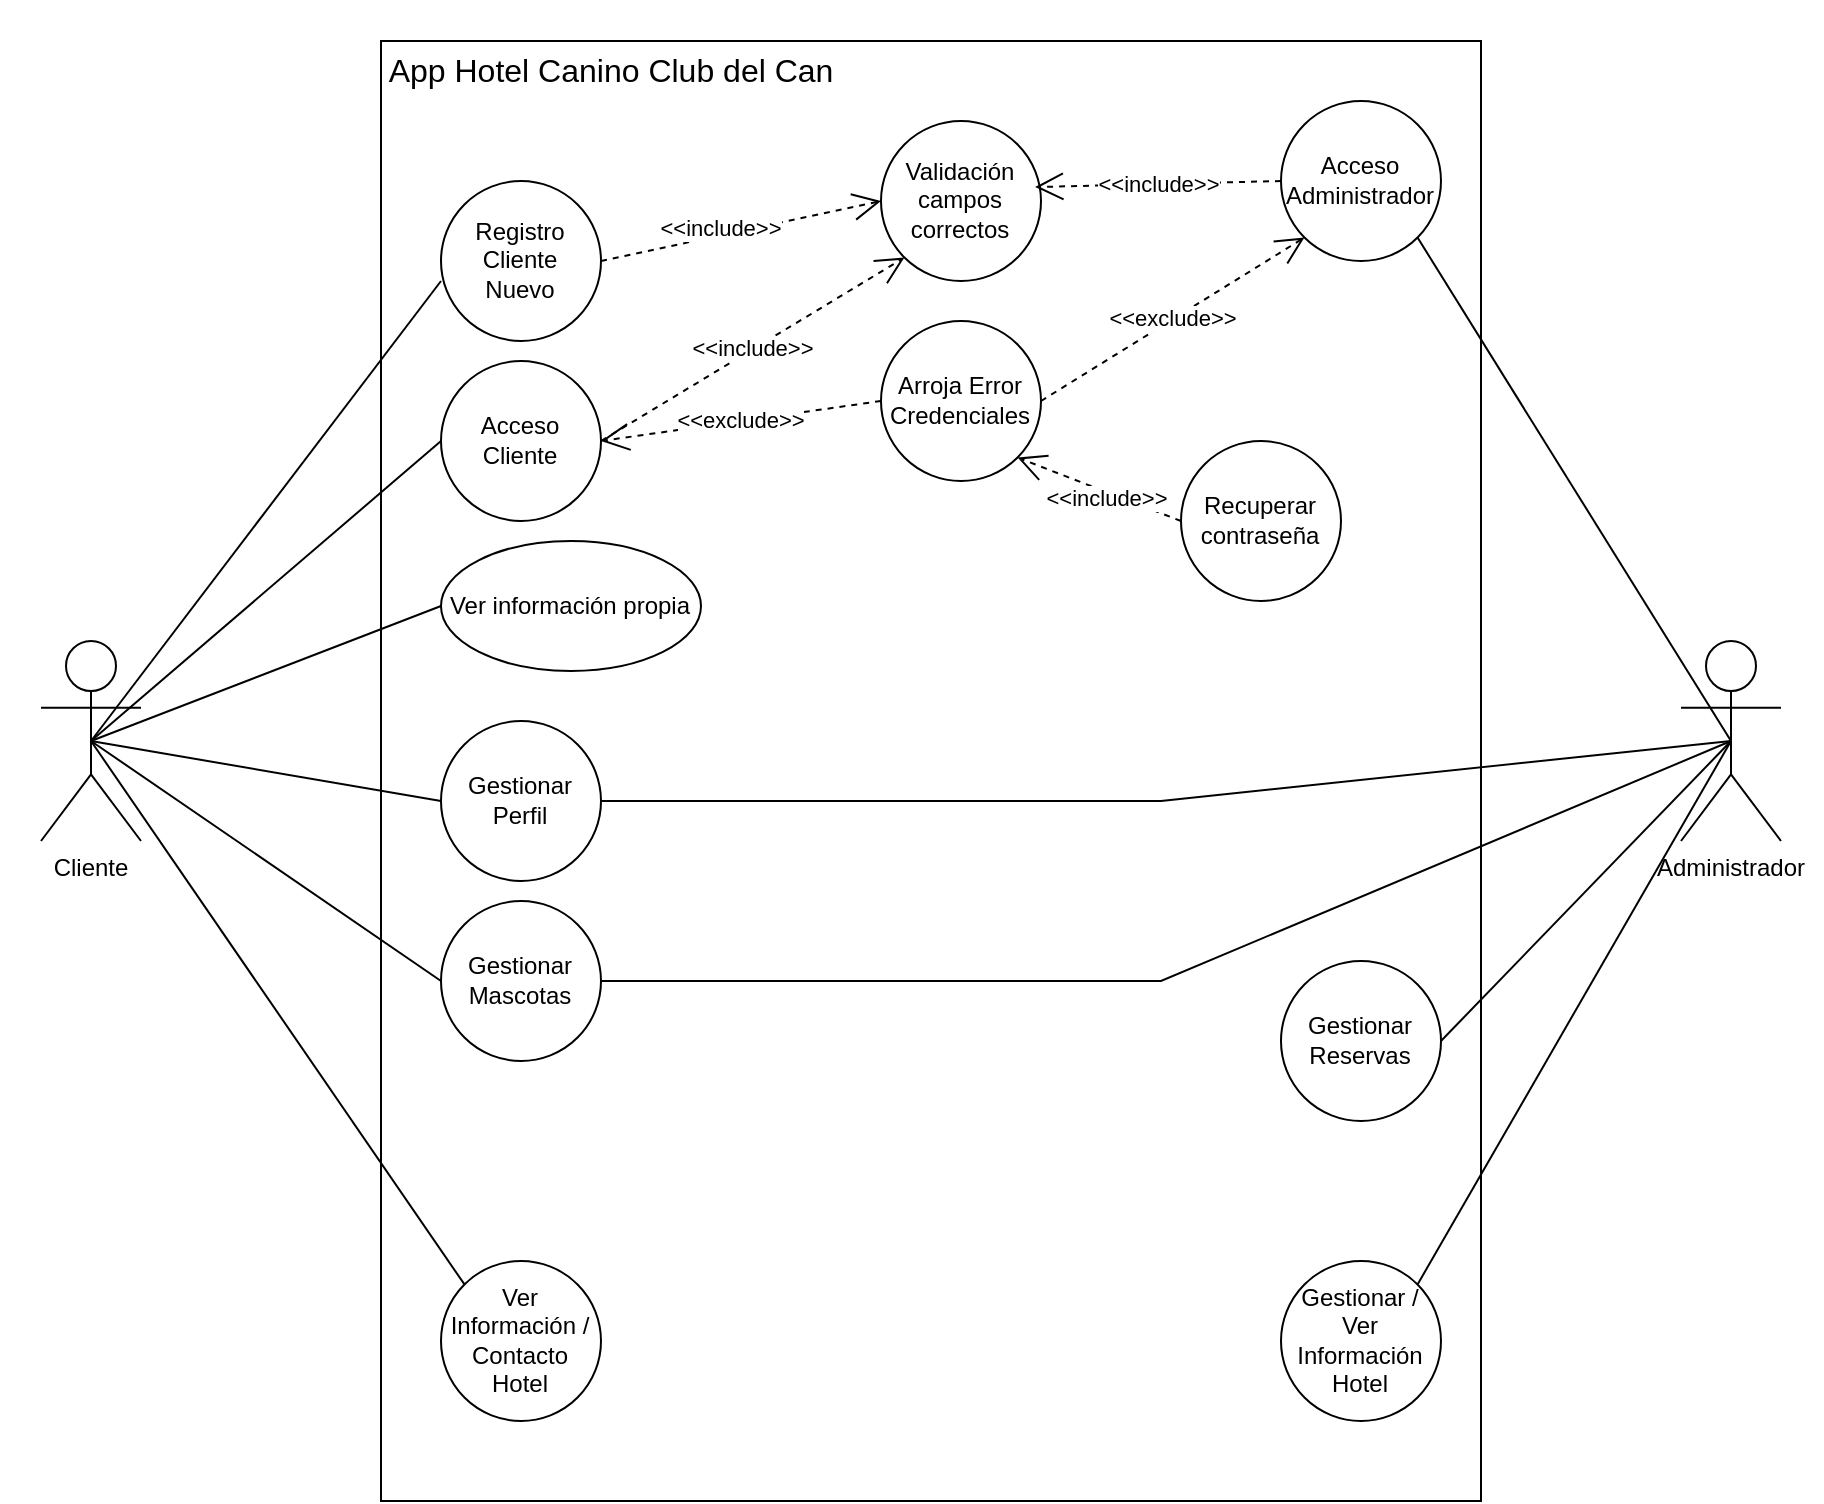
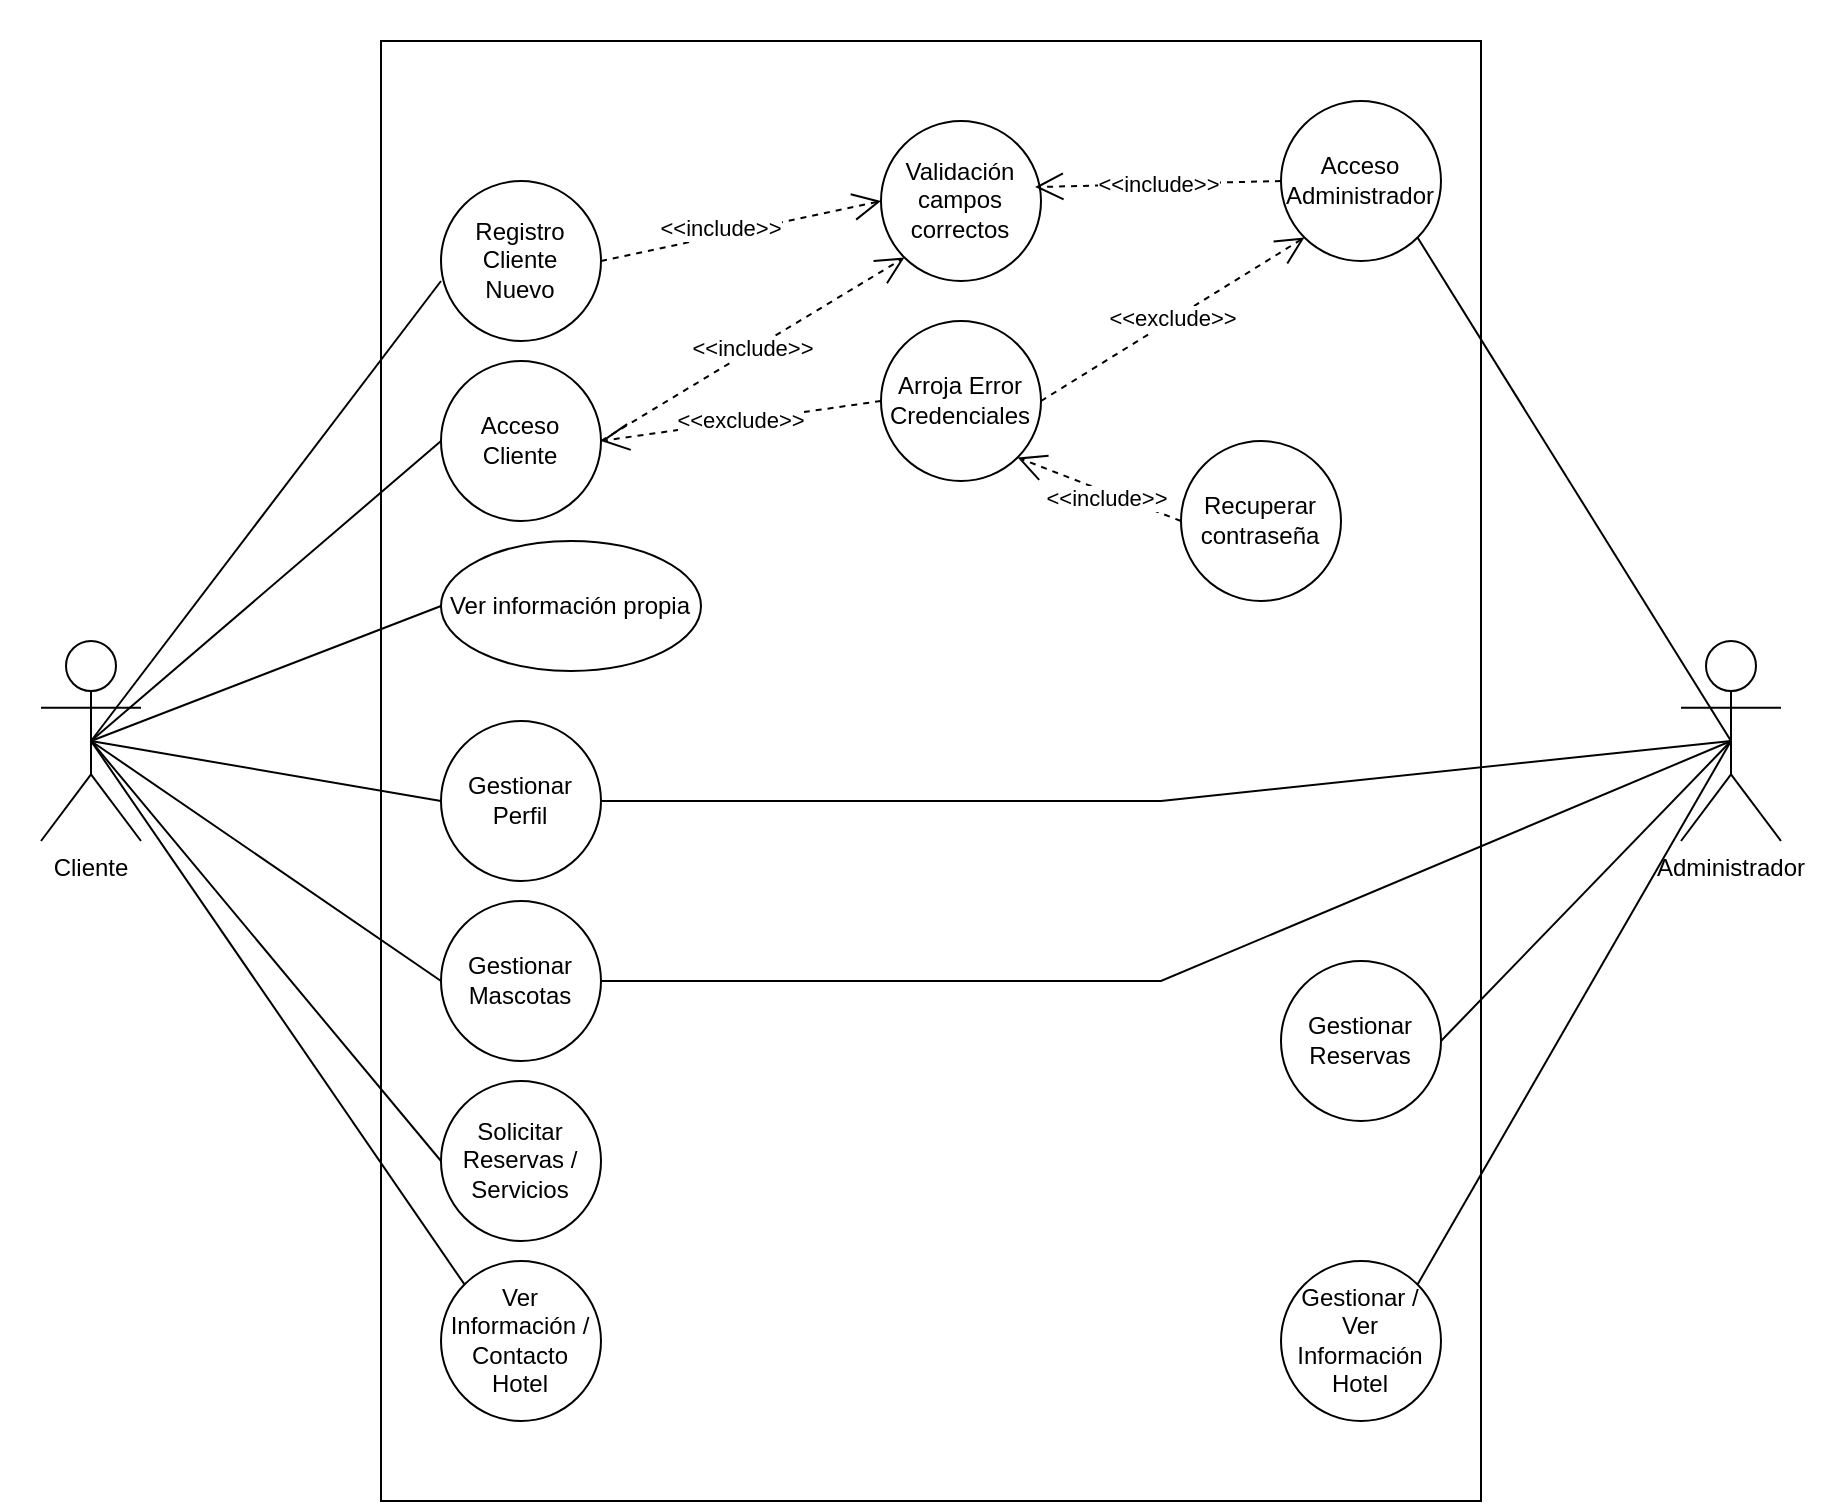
node "App Hotel Canino Club del Can": removed
edge "Cliente" -- "Solicitar Reservas / Servicios": added
node "Solicitar Reservas / Servicios": added
